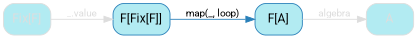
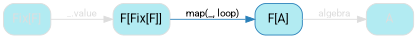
node "F[Fix[F]]": color #2980b9 -> #dddddd
